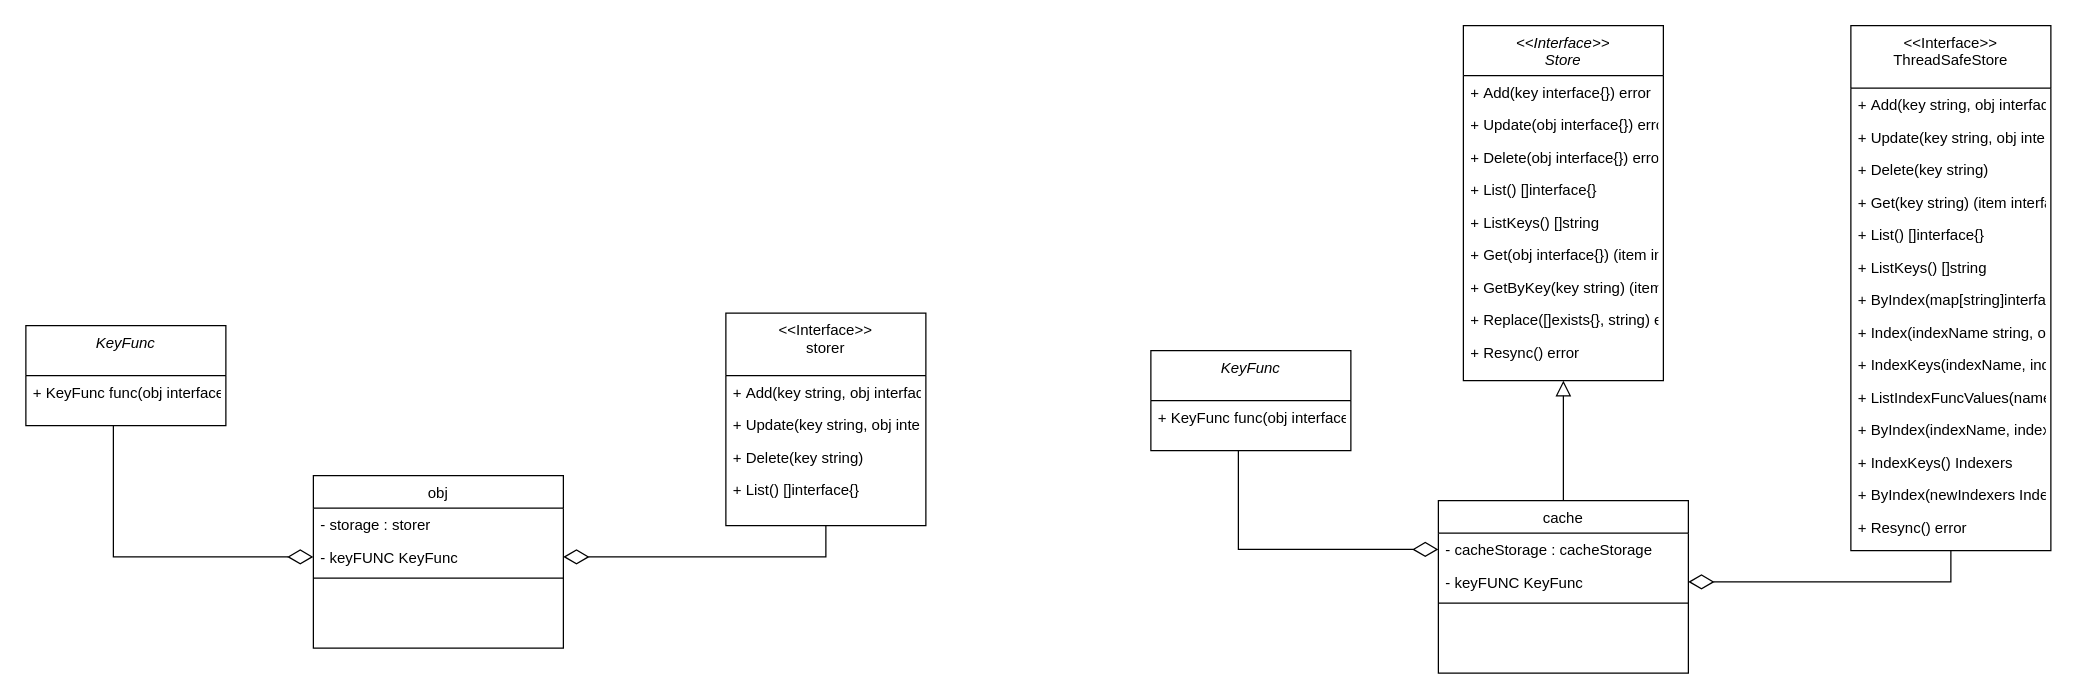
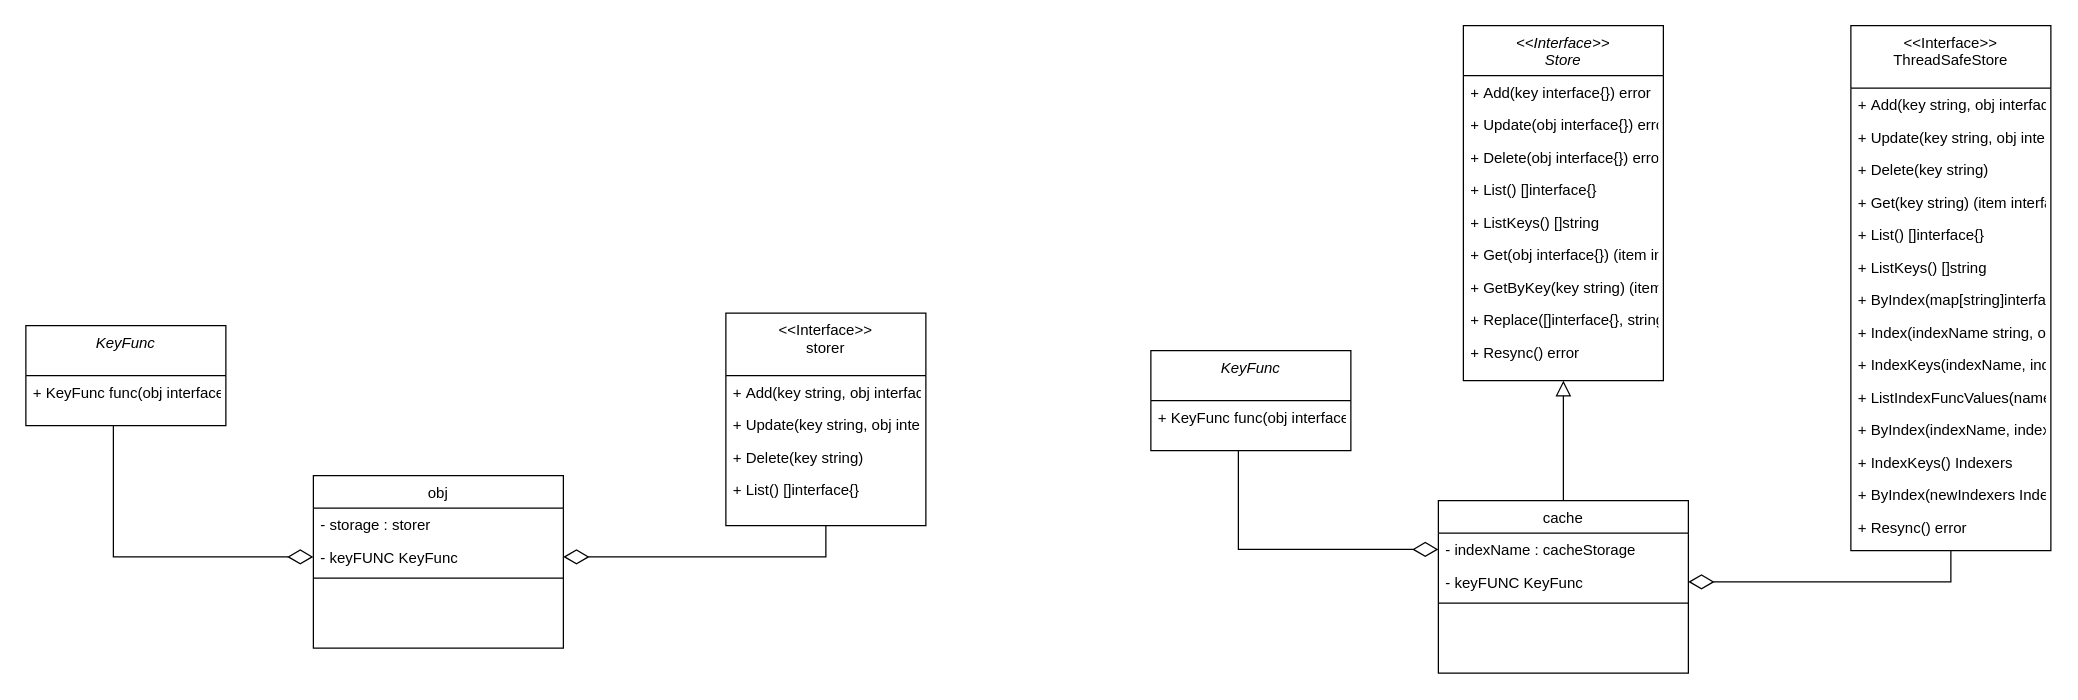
node "+ Replace([]exists{}, string) error": label "+ Replace([]exists{}, string) error" -> "+ Replace([]interface{}, string) error"
node "- cacheStorage : cacheStorage": label "- cacheStorage : cacheStorage" -> "- indexName : cacheStorage"
